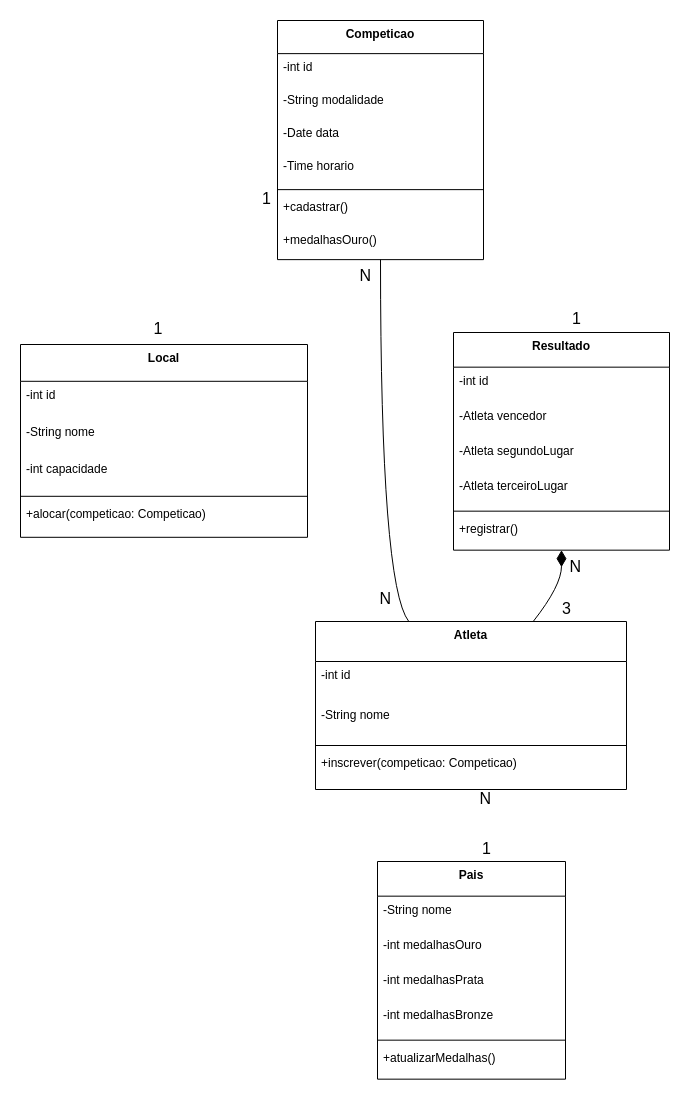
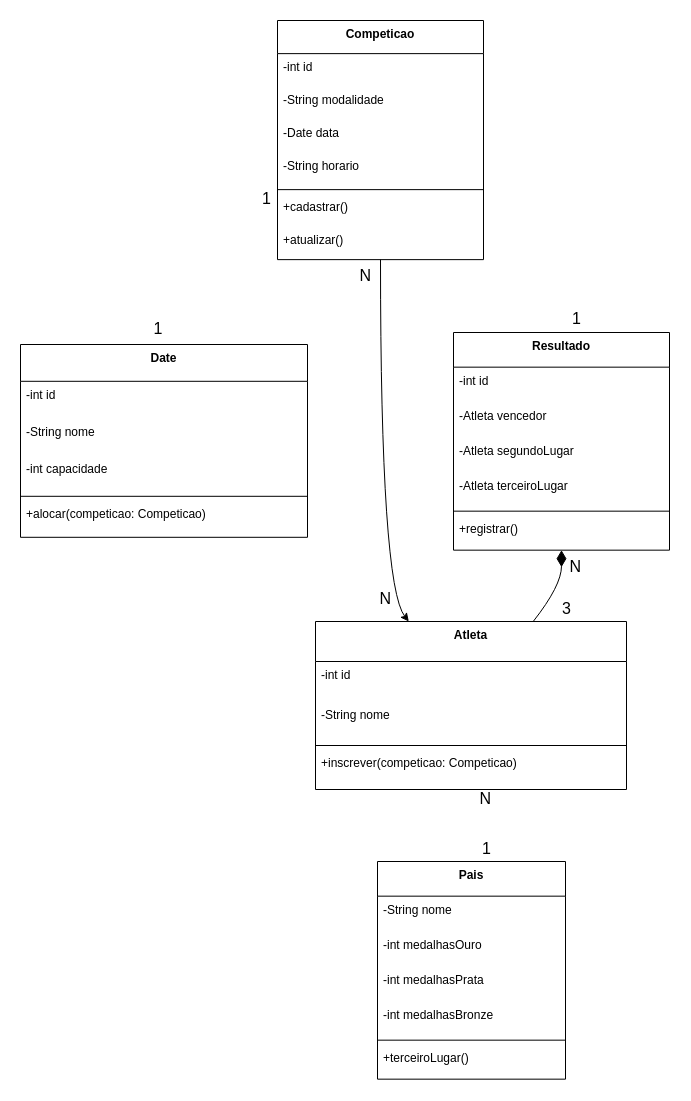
node "-Time horario": label "-Time horario" -> "-String horario"
node "+medalhasOuro()": label "+medalhasOuro()" -> "+atualizar()"
node "Local": label "Local" -> "Date"
edge "Competicao" -- "Atleta": arrowhead none -> classic
node "+atualizarMedalhas()": label "+atualizarMedalhas()" -> "+terceiroLugar()"
